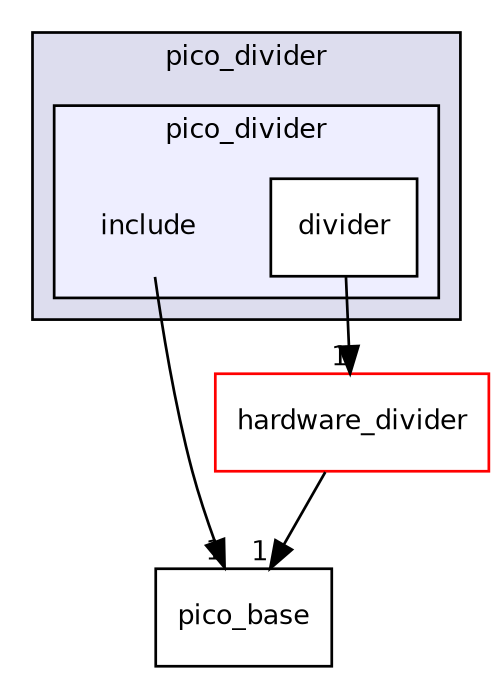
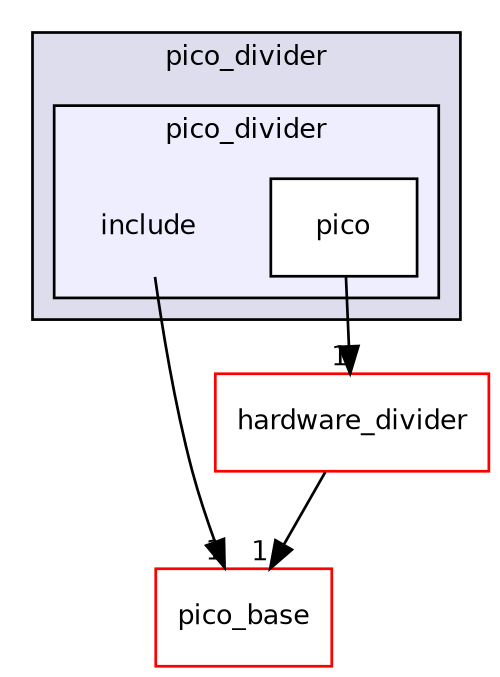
node "divider": label "divider" -> "pico"
node "pico_base": color black -> red
